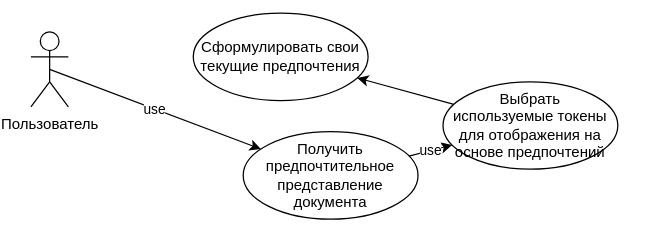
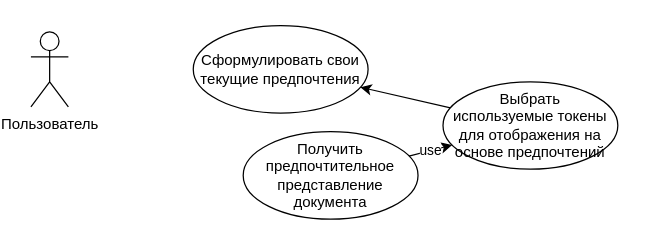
node "Сформулировать свои текущие предпочтения": moved (281, 57) -> (281, 69)
edge "Пользователь" -> "Получить предпочтительное представление документа": removed, label "use"
